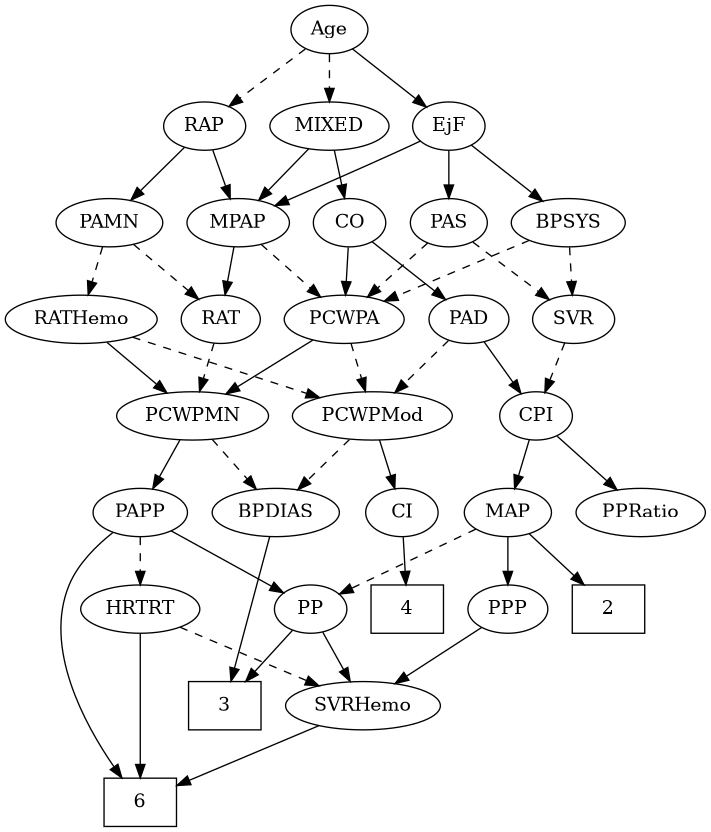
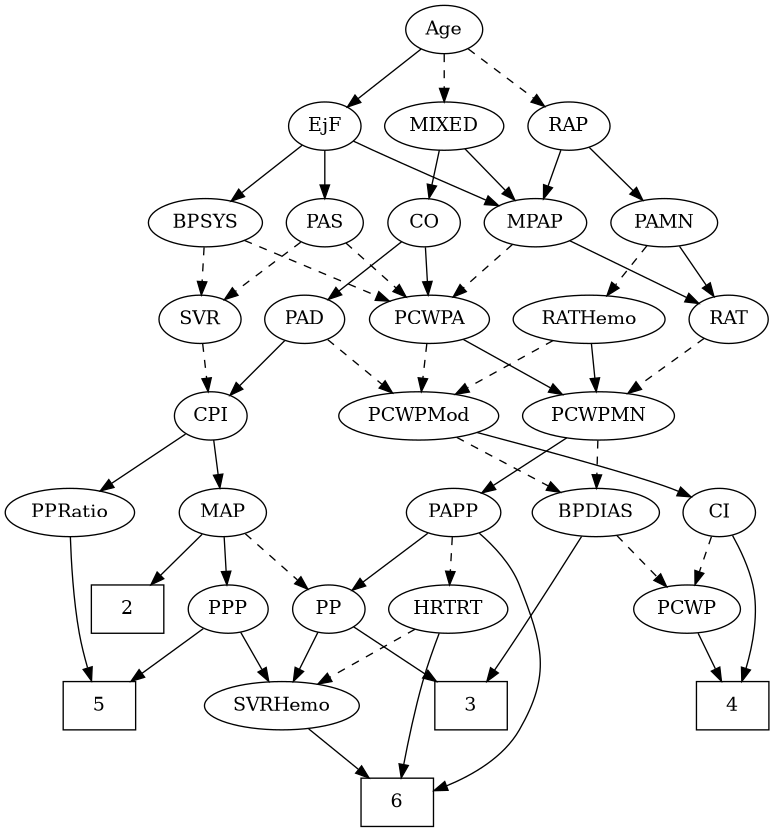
edge "PAMN" -> "RAT": style dashed -> solid
node "PCWP": added
node "5": added
